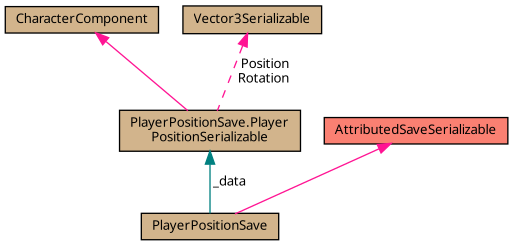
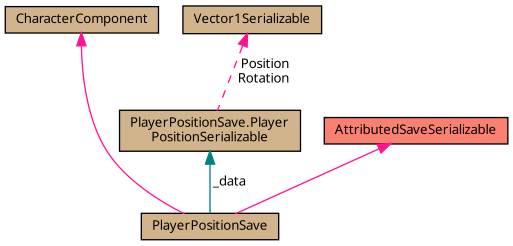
node "Vector3Serializable": label "Vector3Serializable" -> "Vector1Serializable"
edge "PlayerPositionSave.Player PositionSerializable" -> "CharacterComponent": now "PlayerPositionSave" -> "CharacterComponent"
